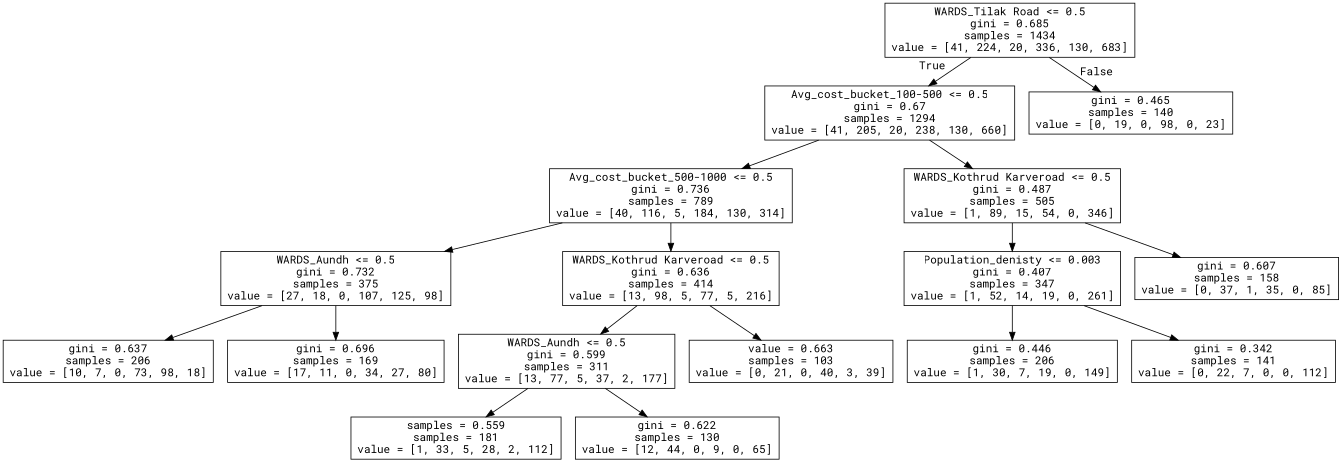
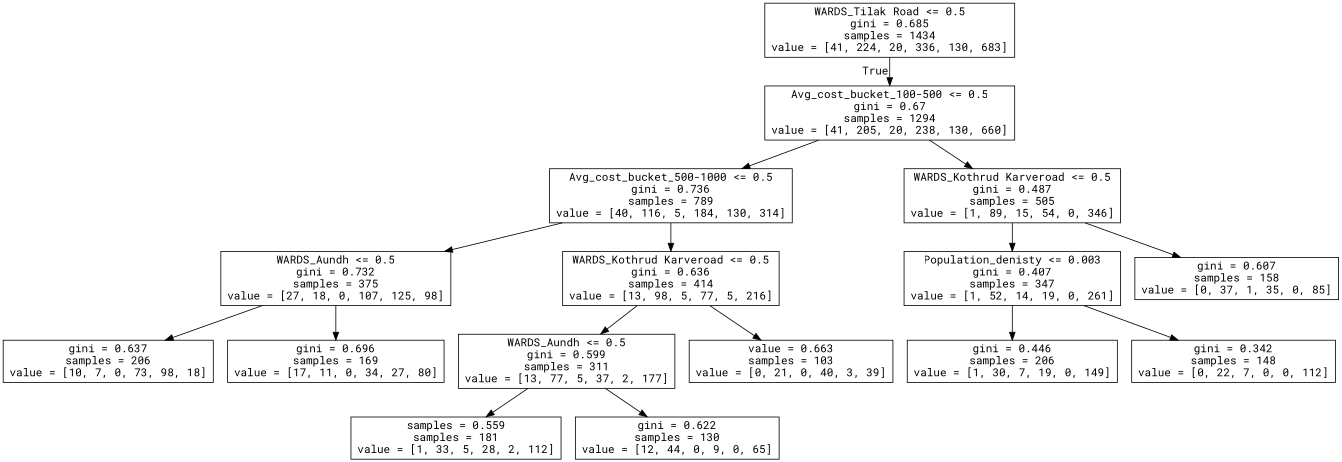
node "gini = 0.465 samples = 140 value = [0, 19, 0, 98, 0, 23]": removed
node "gini = 0.342 samples = 141 value = [0, 22, 7, 0, 0, 112]": label "gini = 0.342 samples = 141 value = [0, 22, 7, 0, 0, 112]" -> "gini = 0.342 samples = 148 value = [0, 22, 7, 0, 0, 112]"
